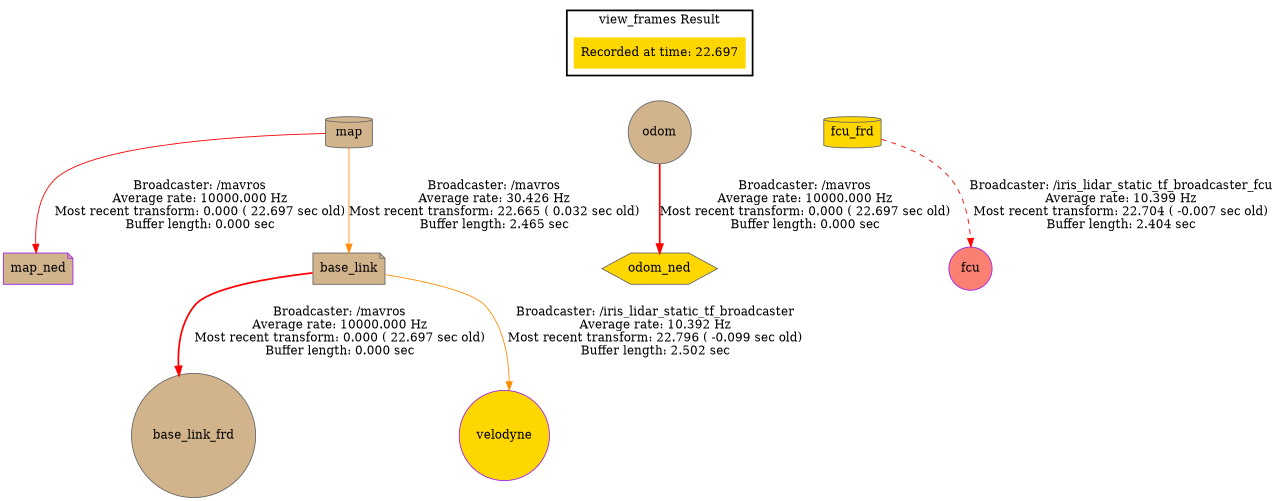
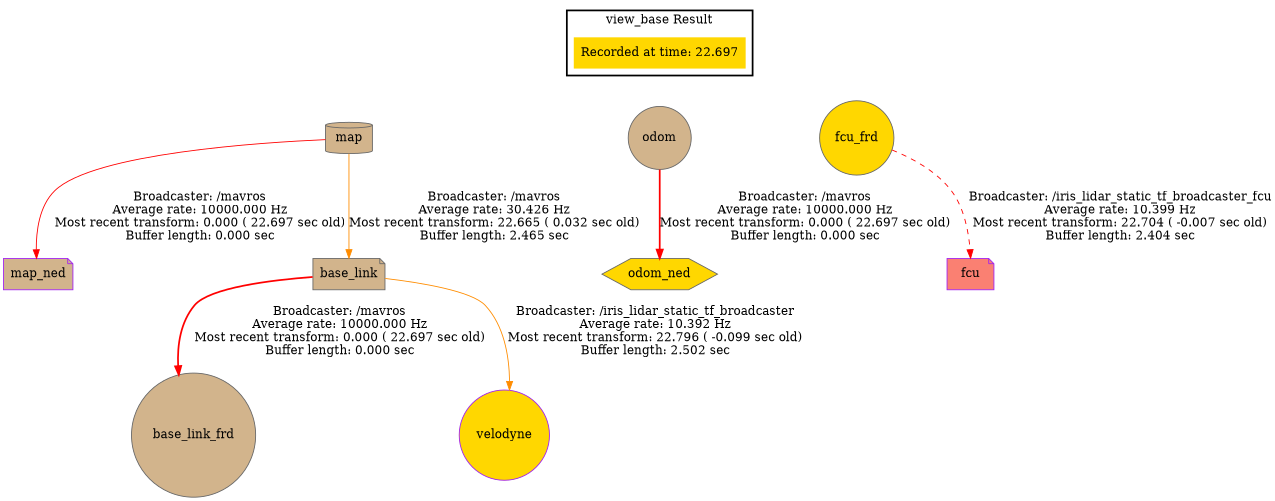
cluster "view_frames Result": label "view_frames Result" -> "view_base Result"
node "fcu_frd": shape cylinder -> circle
node "fcu": shape circle -> note
